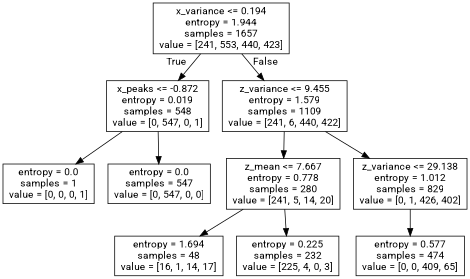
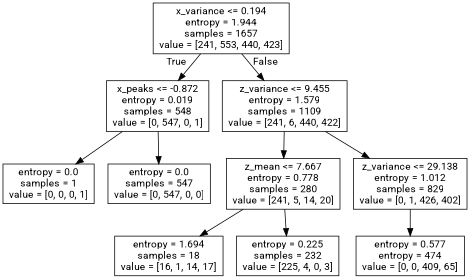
node "entropy = 1.694 samples = 48 value = [16, 1, 14, 17]": label "entropy = 1.694 samples = 48 value = [16, 1, 14, 17]" -> "entropy = 1.694 samples = 18 value = [16, 1, 14, 17]"
node "entropy = 0.577 samples = 474 value = [0, 0, 409, 65]": label "entropy = 0.577 samples = 474 value = [0, 0, 409, 65]" -> "entropy = 0.577 entropy = 474 value = [0, 0, 409, 65]"
